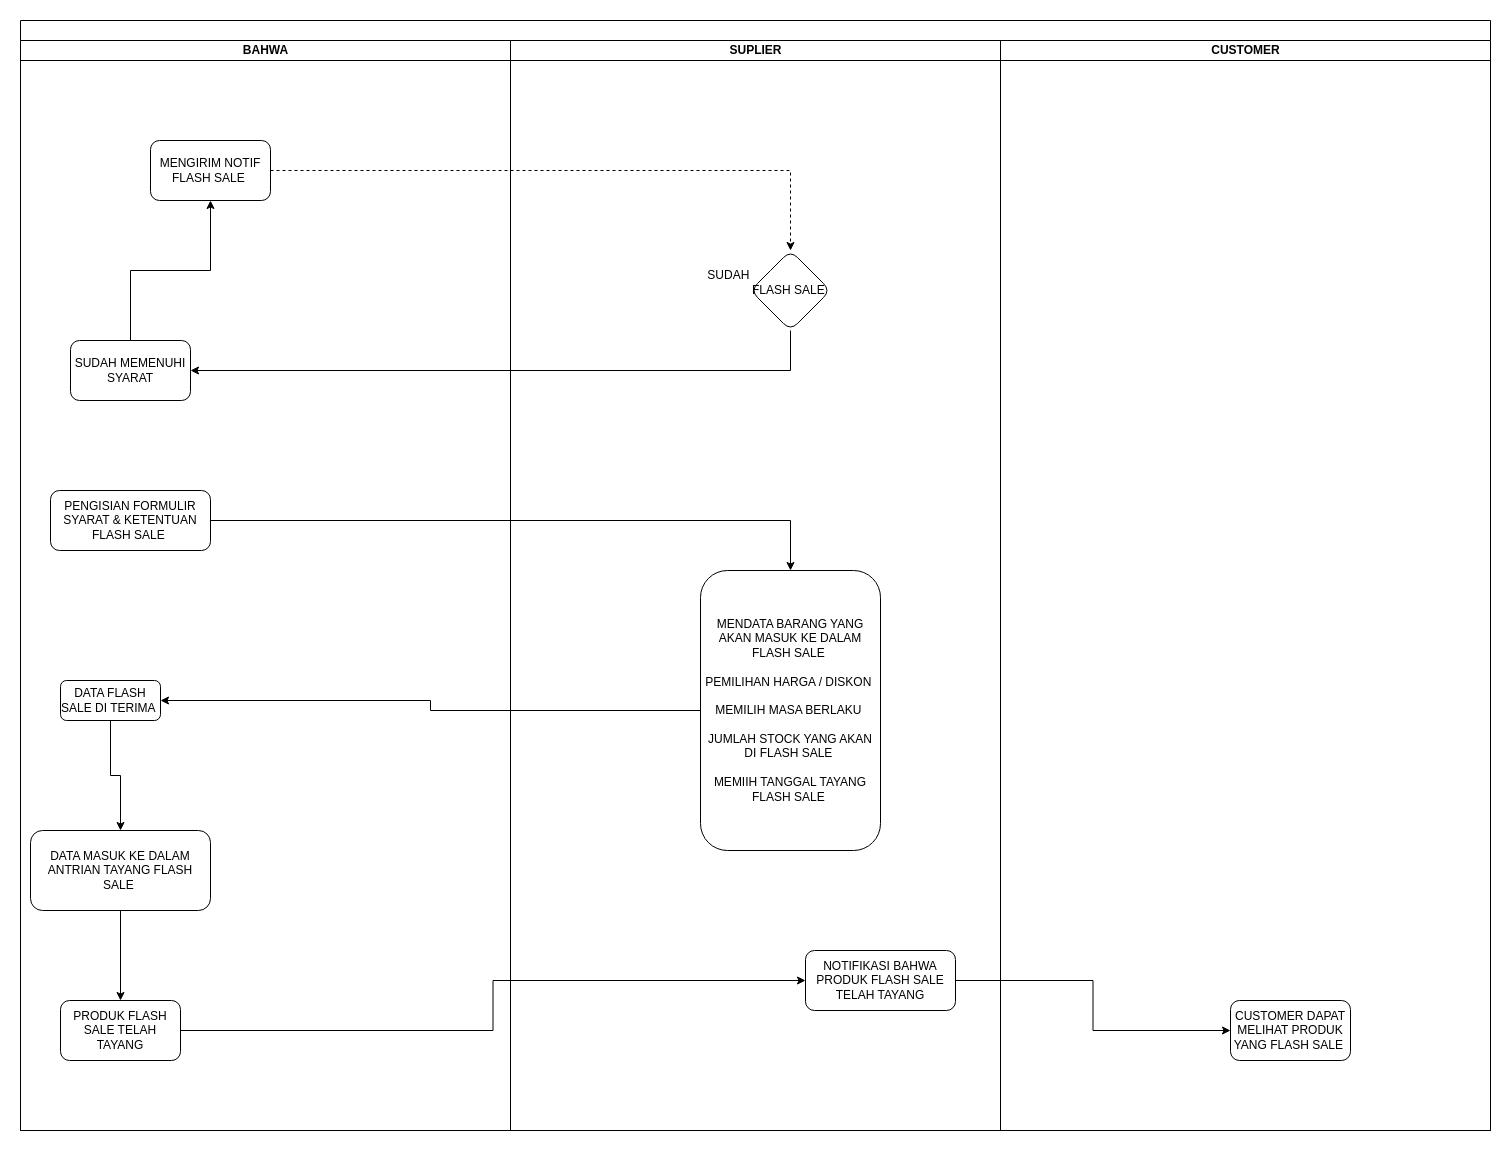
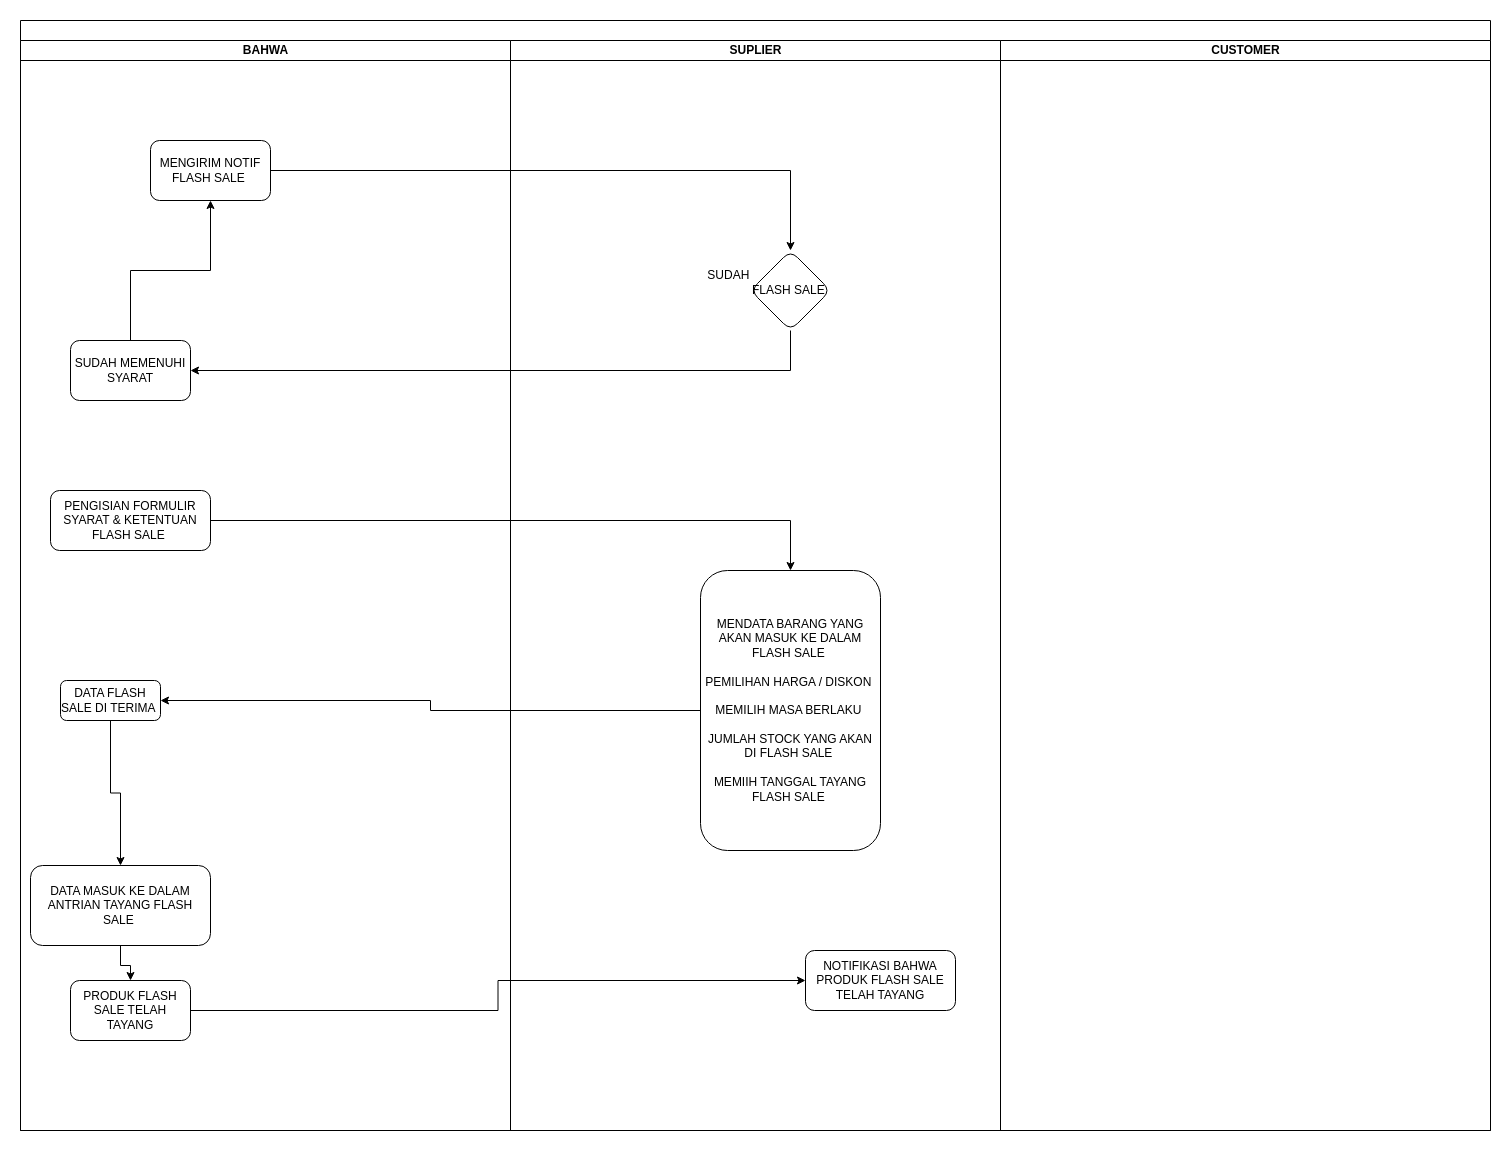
edge "MENGIRIM NOTIF FLASH SALE" -> "FLASH SALE": style dashed -> solid
node "DATA MASUK KE DALAM ANTRIAN TAYANG FLASH SALE": moved (121, 871) -> (121, 906)
edge "NOTIFIKASI BAHWA PRODUK FLASH SALE TELAH TAYANG" -> "CUSTOMER DAPAT MELIHAT PRODUK YANG FLASH SALE": removed
node "PRODUK FLASH SALE TELAH TAYANG": moved (121, 1031) -> (131, 1011)
node "CUSTOMER DAPAT MELIHAT PRODUK YANG FLASH SALE": removed
